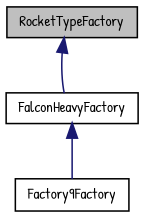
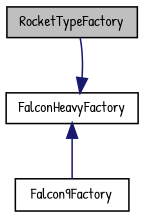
edge "FalconHeavyFactory" -> "RocketTypeFactory": reversed
node "Factory9Factory": label "Factory9Factory" -> "Falcon9Factory"
